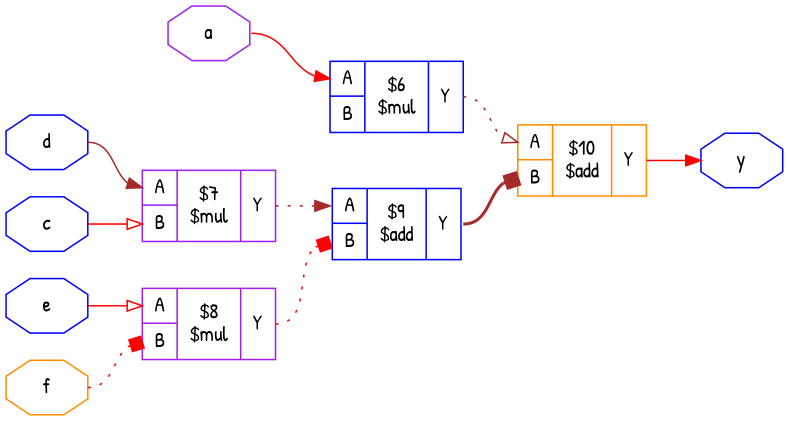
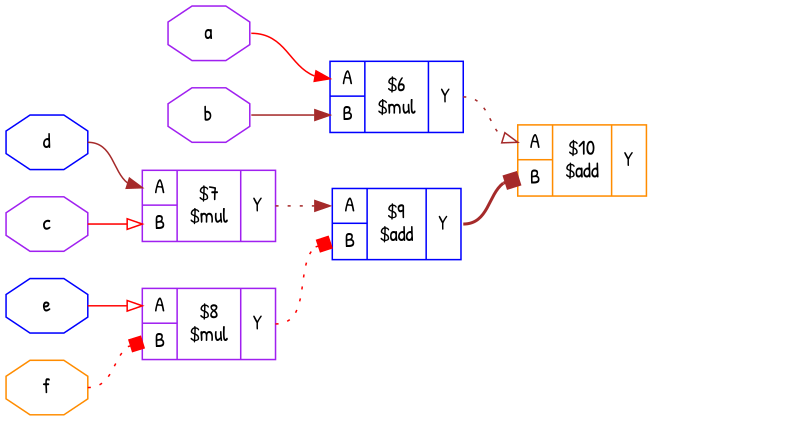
node "b": added
node "y": removed
node "c": color blue -> purple
